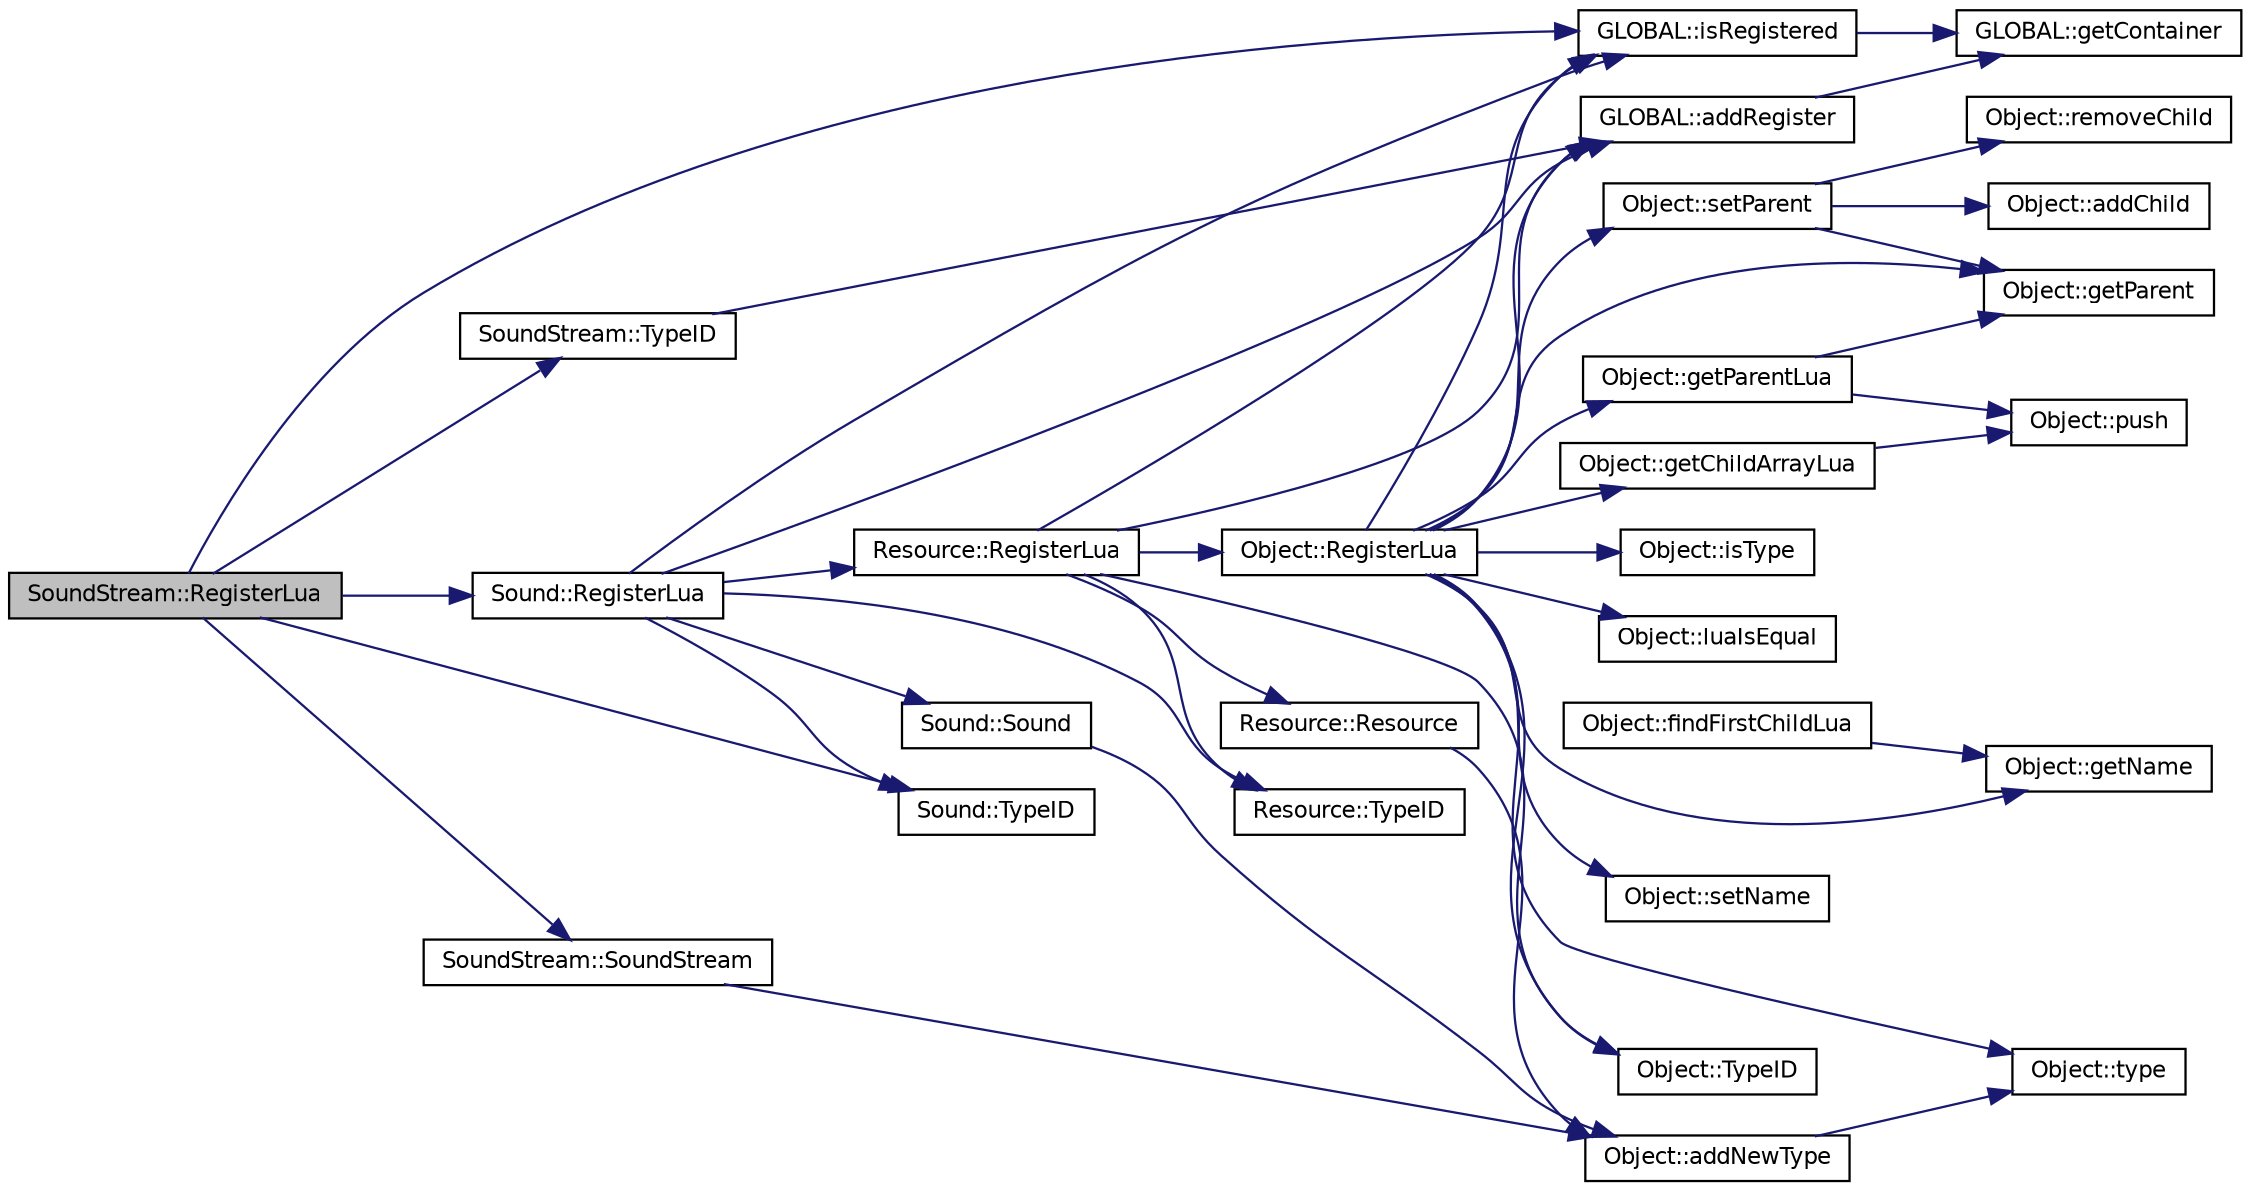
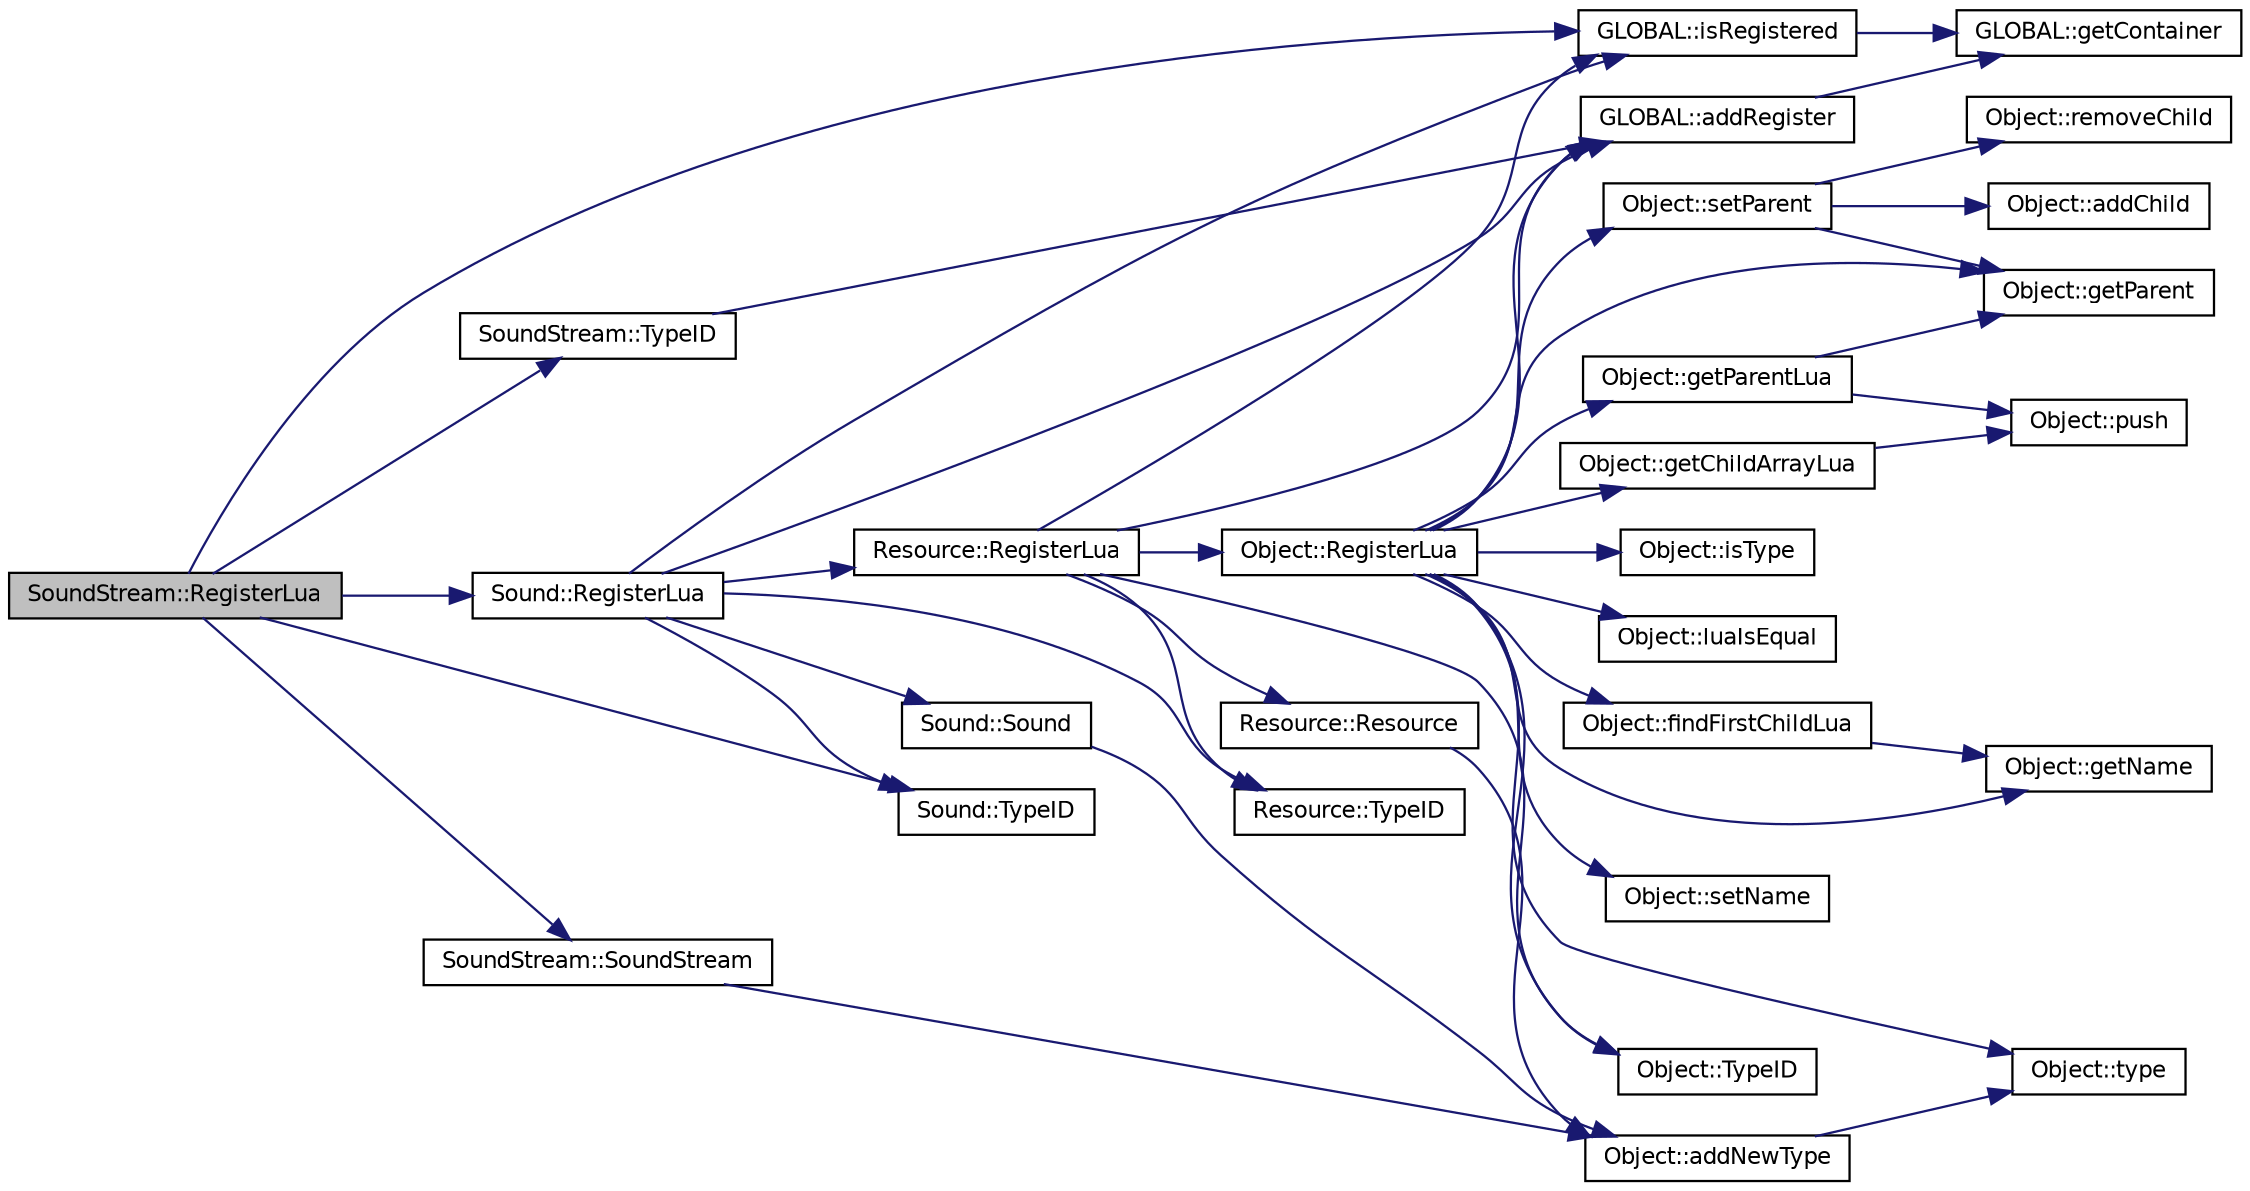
edge "Object::RegisterLua" -> "GLOBAL::isRegistered": now "Object::RegisterLua" -> "Object::findFirstChildLua"
